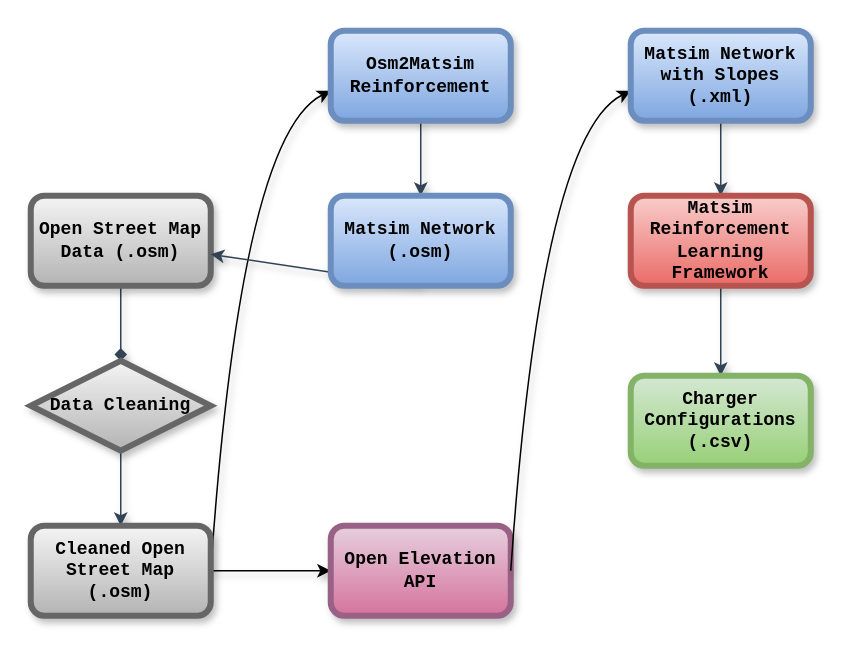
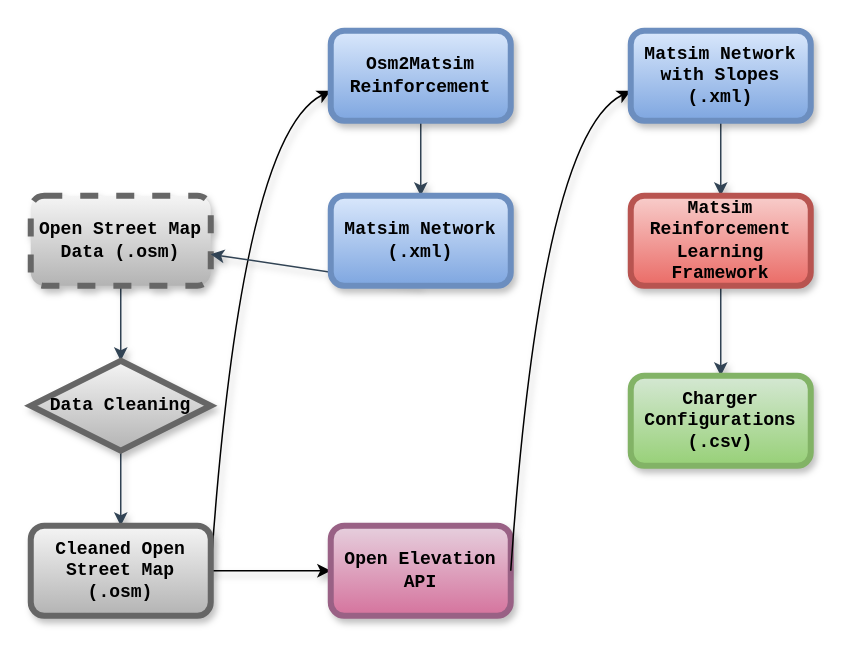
node "Open Street Map Data (.osm)": style solid -> dashed
node "Matsim Network (.osm)": label "Matsim Network (.osm)" -> "Matsim Network (.xml)"
edge "Open Street Map Data (.osm)" -> "Data Cleaning": arrowhead diamond -> classic
